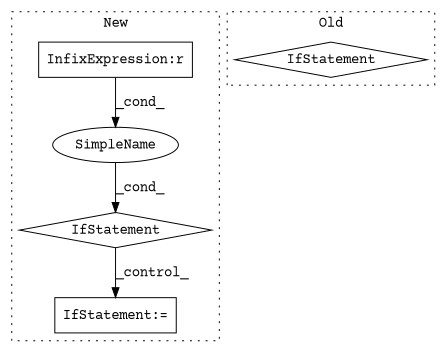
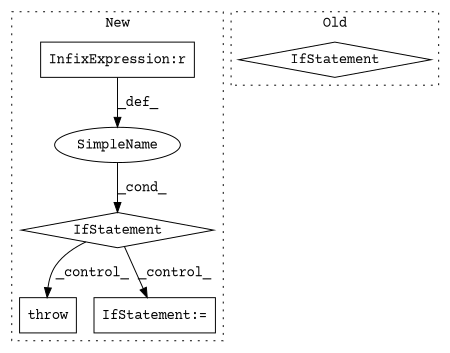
edge "InfixExpression:r" -> "SimpleName": label "_cond_" -> "_def_"
node "throw": added
